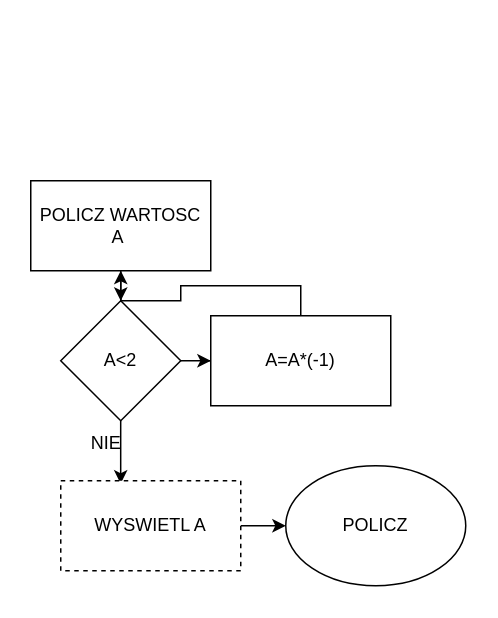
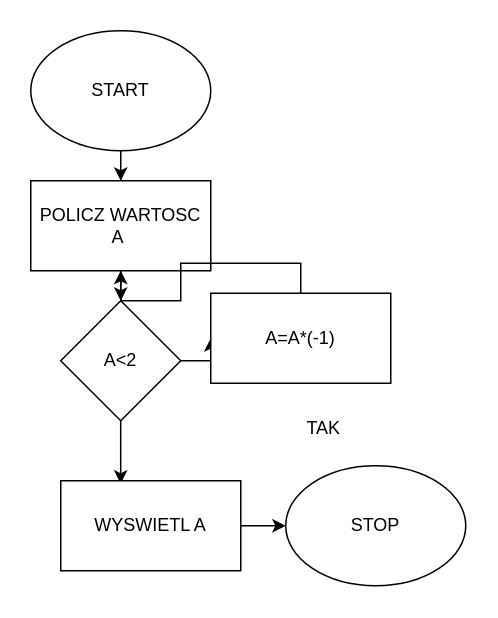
node "START": added
edge "START" -> "POLICZ WARTOSC A": added
node "A=A*(-1)": moved (301, 361) -> (301, 338)
node "TAK": added
node "NIE": removed
node "WYSWIETL A": style dashed -> solid
node "POLICZ": label "POLICZ" -> "STOP"
